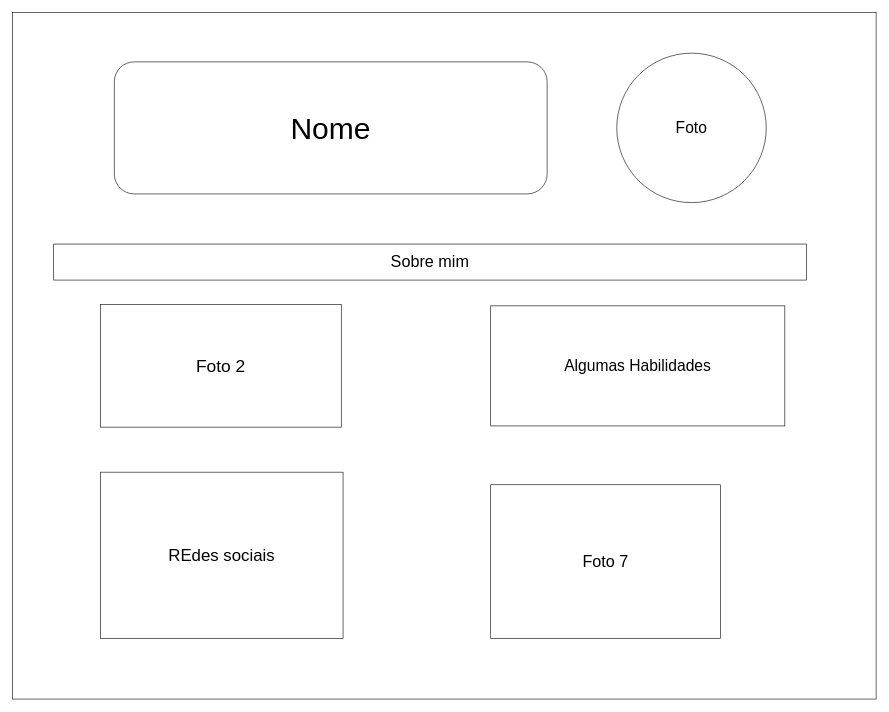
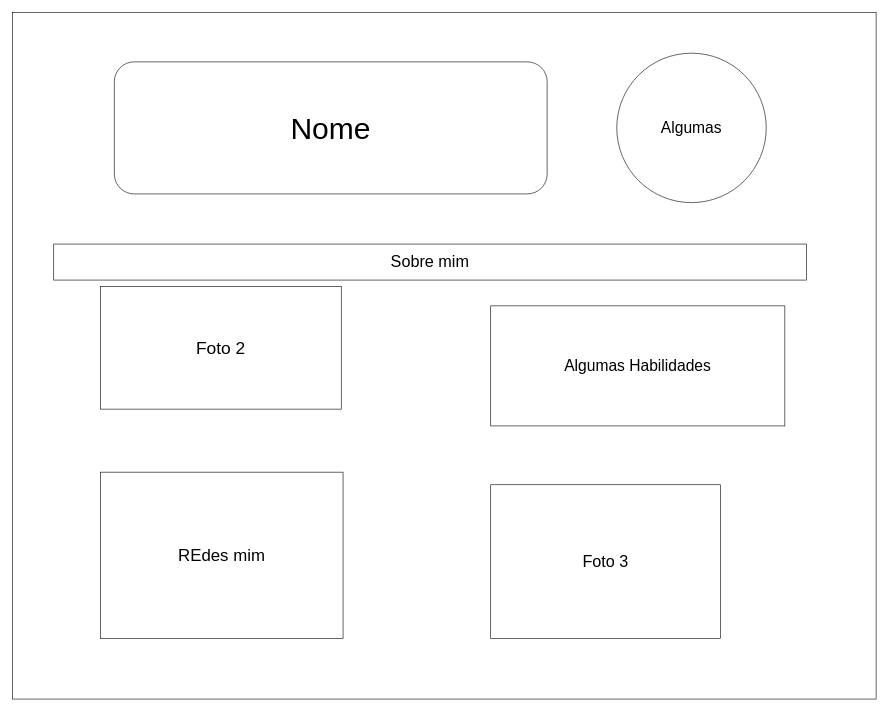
node "Foto": label "Foto" -> "Algumas"
node "Foto 2": moved (221, 366) -> (221, 348)
node "REdes sociais": label "REdes sociais" -> "REdes mim"
node "Foto 7": label "Foto 7" -> "Foto 3"
